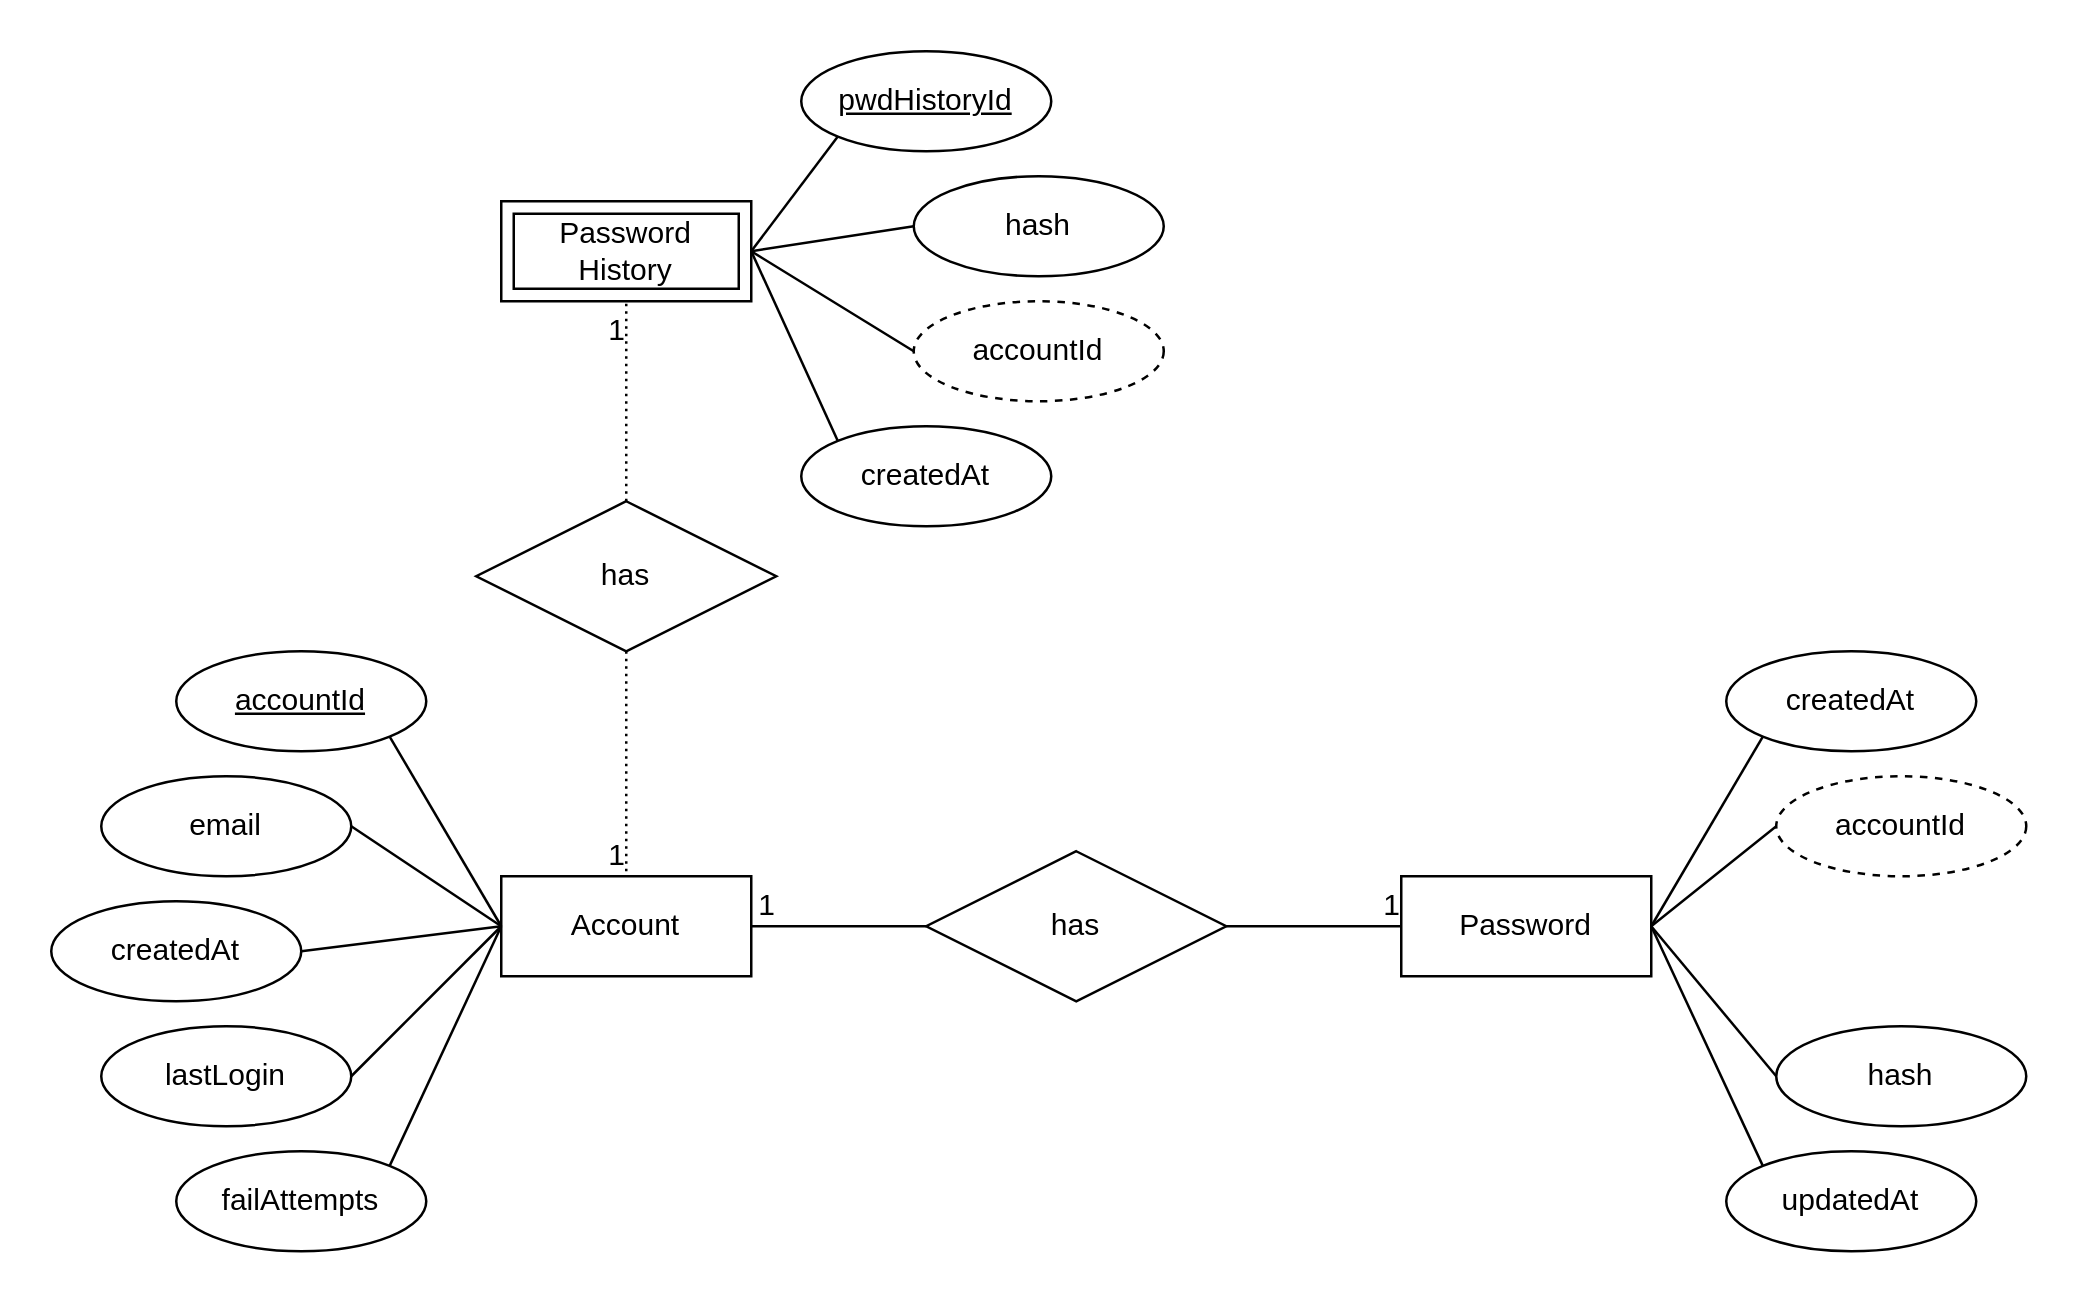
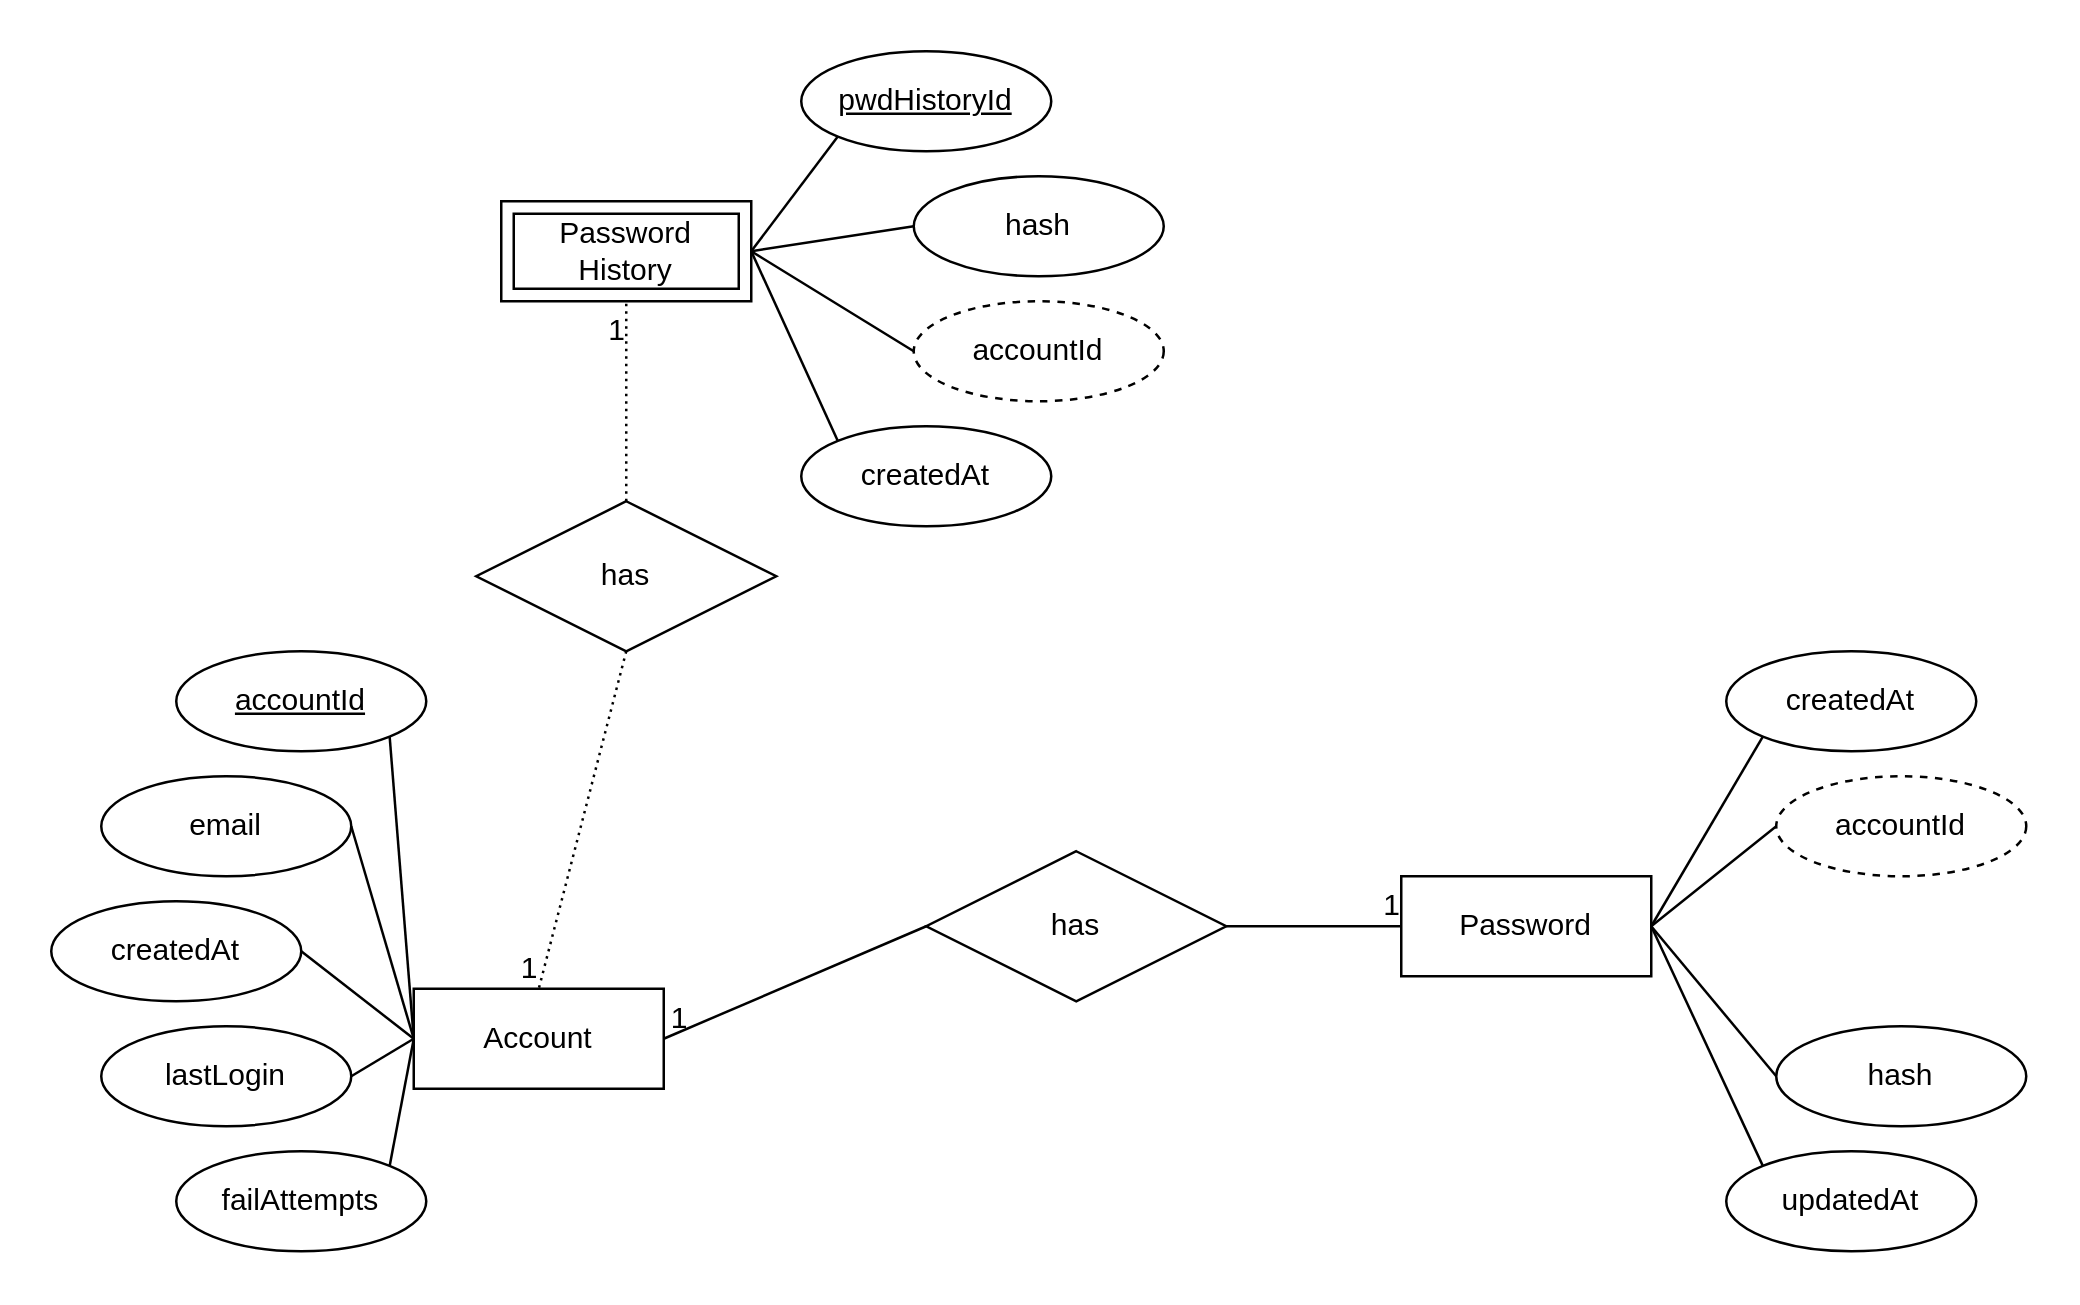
node "Account": moved (626, 926) -> (539, 1039)
